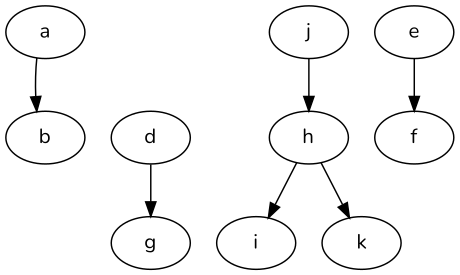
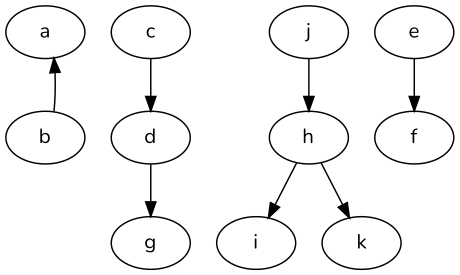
node "c": added
edge "a" -> "b": reversed
